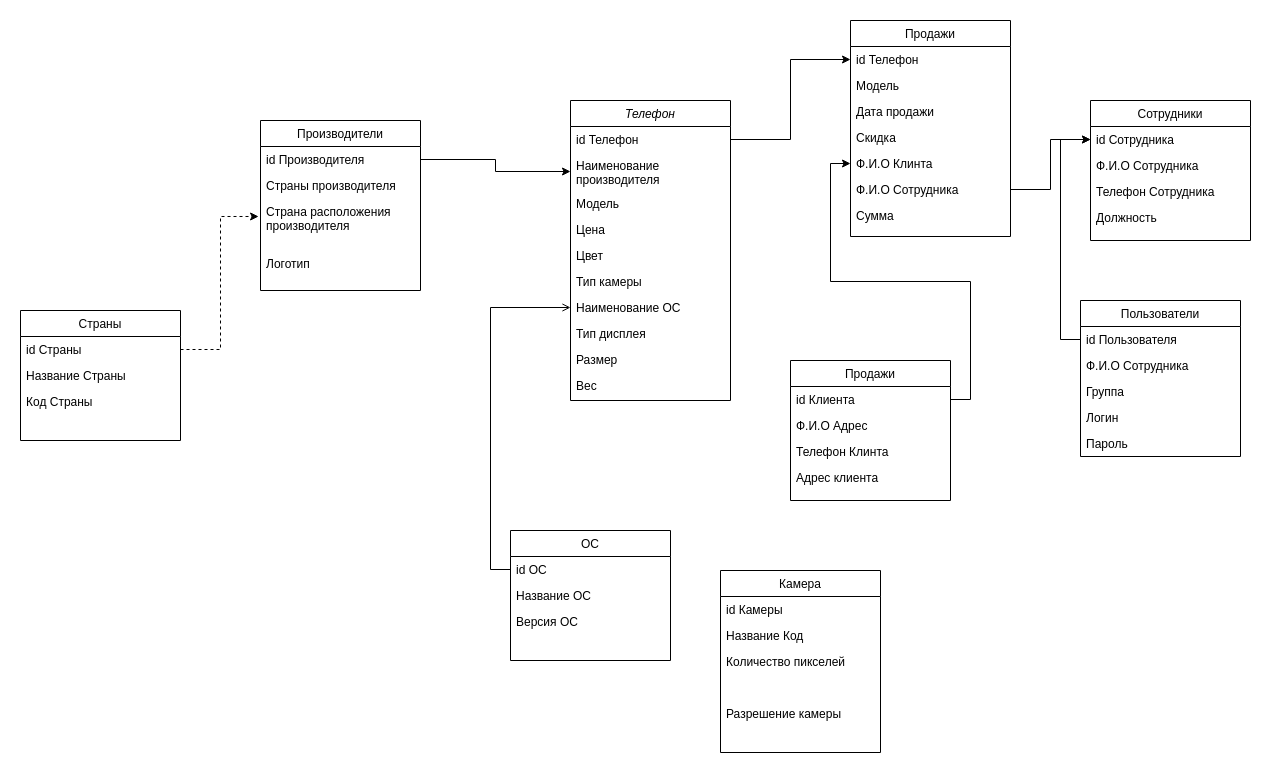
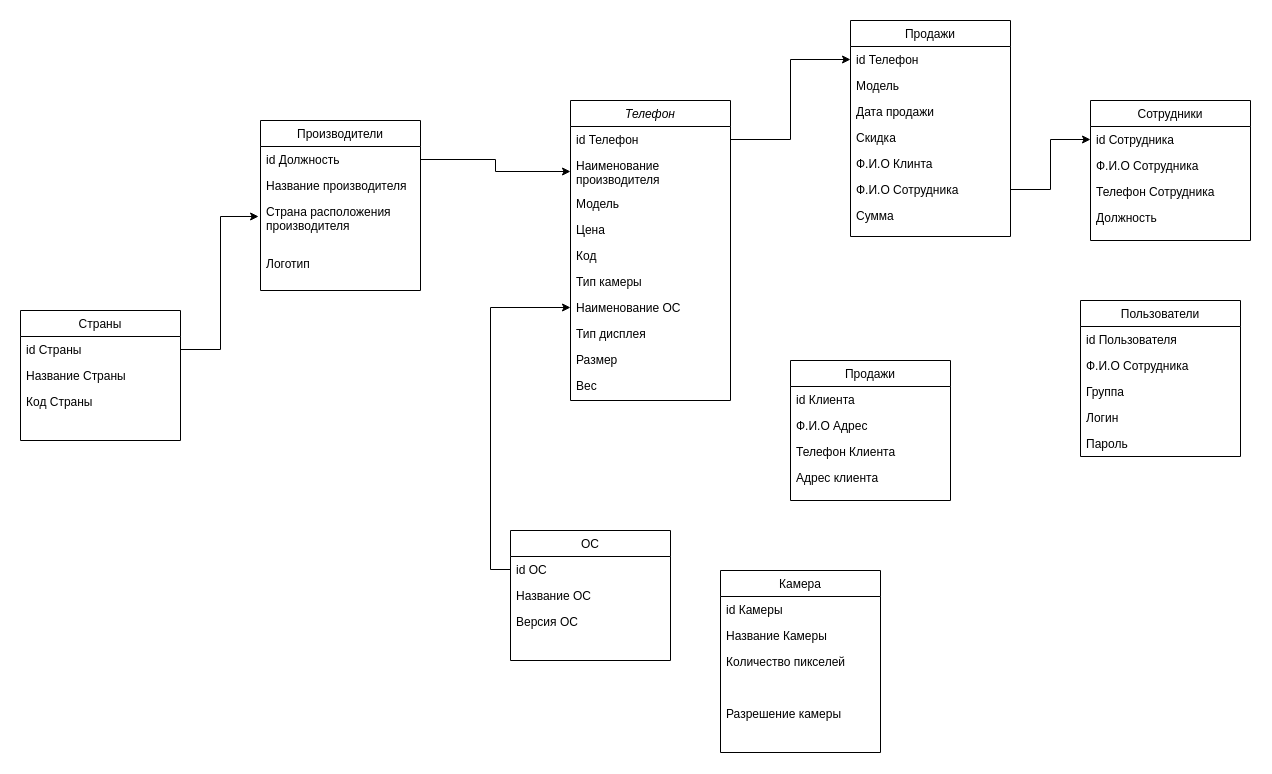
node "id Производителя": label "id Производителя" -> "id Должность"
node "Страны производителя": label "Страны производителя" -> "Название производителя"
edge "id Пользователя" -> "id Сотрудника": removed
node "Цвет": label "Цвет" -> "Код"
edge "id Клиента" -> "Ф.И.О Клинта": removed
edge "id Страны" -> "Страна расположения производителя": style dashed -> solid
edge "id ОС" -> "Наименование ОС": arrowhead open -> classic
node "Телефон Клинта": label "Телефон Клинта" -> "Телефон Клиента"
node "Название Код": label "Название Код" -> "Название Камеры"
